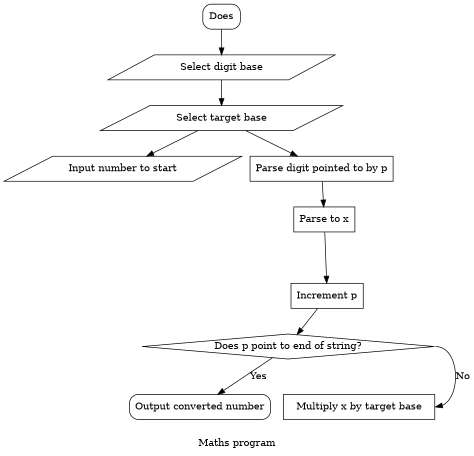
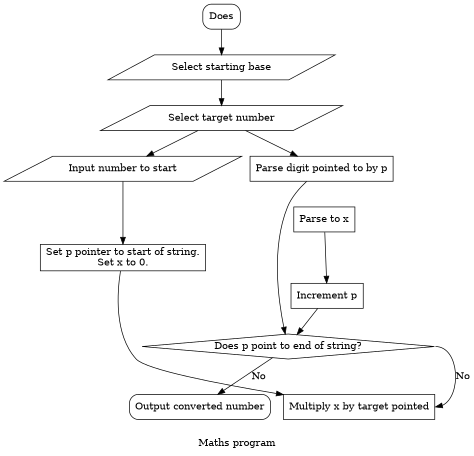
node "Select digit base": label "Select digit base" -> "Select starting base"
node "Select target base": label "Select target base" -> "Select target number"
edge "Parse digit pointed to by p" -> "Parse to x": now "Parse digit pointed to by p" -> "Does p point to end of string?"
node "Set p pointer to start of string. Set x to 0.": added
edge "Does p point to end of string?" -> "Output converted number": label "Yes" -> "No"
node "Multiply x by target base": label "Multiply x by target base" -> "Multiply x by target pointed"
